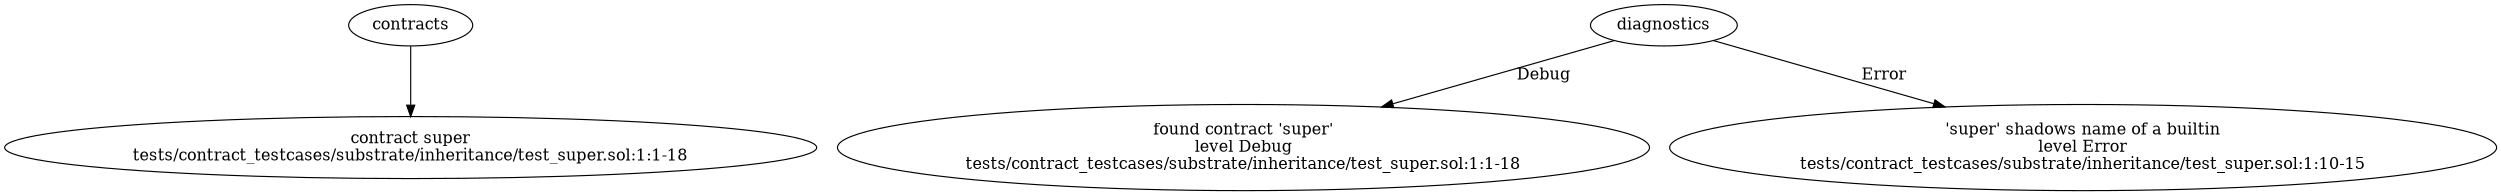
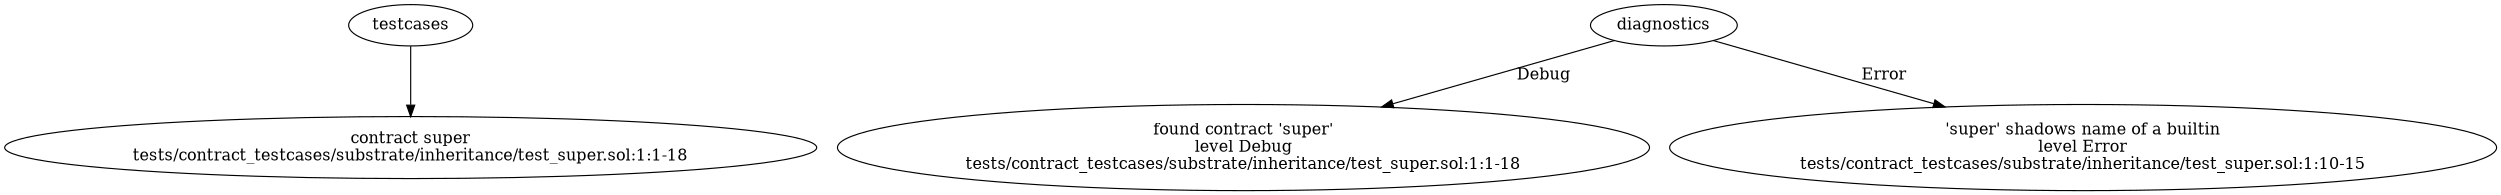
node "contracts": label "contracts" -> "testcases"
